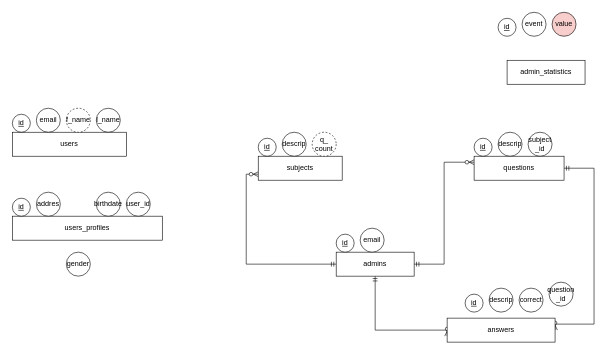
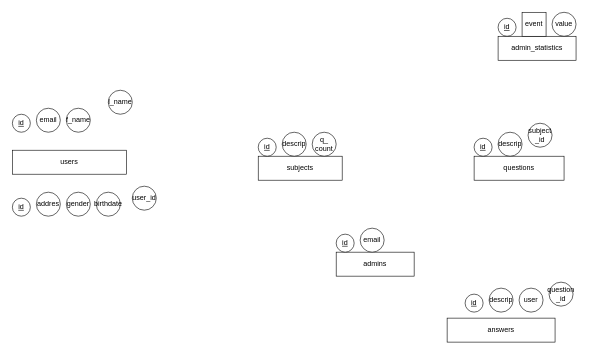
node "event": shape ellipse -> rectangle
node "value": fillcolor #f8cecc -> #ffffff
node "admin_statistics": moved (546, 72) -> (537, 48)
node "f_name": style dashed -> solid
node "l_name": moved (108, 120) -> (120, 102)
node "users": moved (69, 144) -> (69, 162)
node "q_ count": style dashed -> solid
node "subject _id": moved (540, 144) -> (540, 135)
edge "questions" -- "answers": removed
node "user_id": moved (138, 204) -> (144, 198)
node "users_profiles": removed
edge "subjects" -- "admins": removed
node "gender": moved (78, 264) -> (78, 204)
edge "questions" -- "admins": removed
node "correct": label "correct" -> "user"
edge "admins" -- "answers": removed
